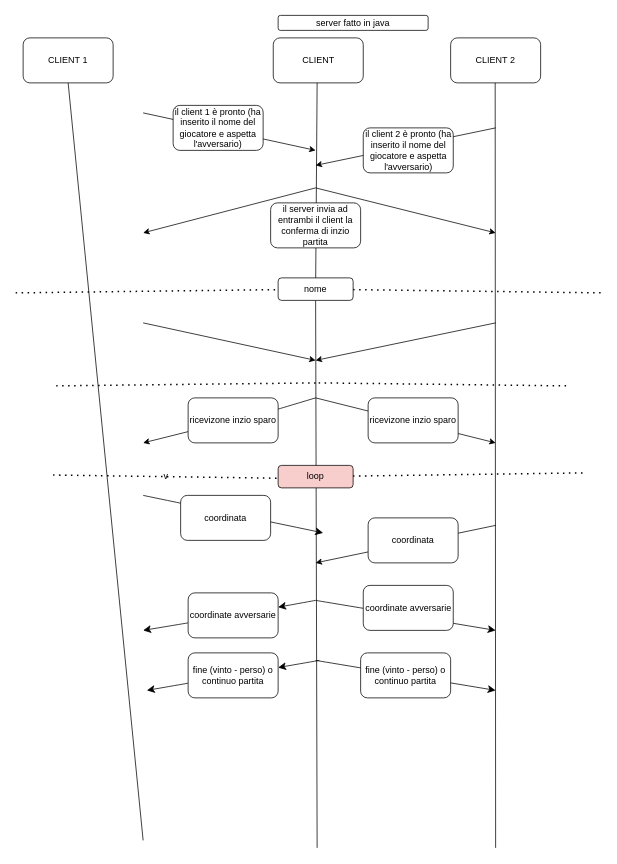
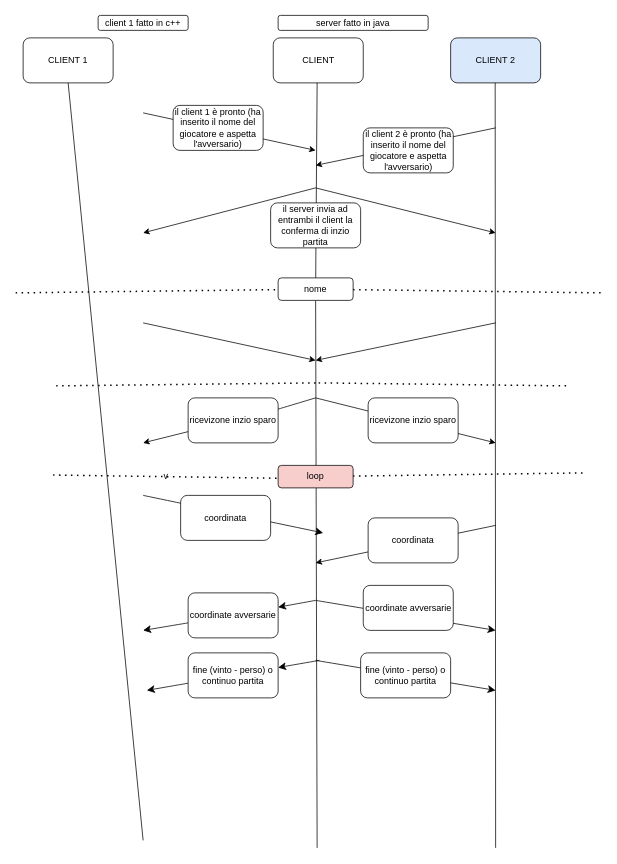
node "client 1 fatto in c++": added
node "CLIENT 2": fillcolor #ffffff -> #dae8fc
